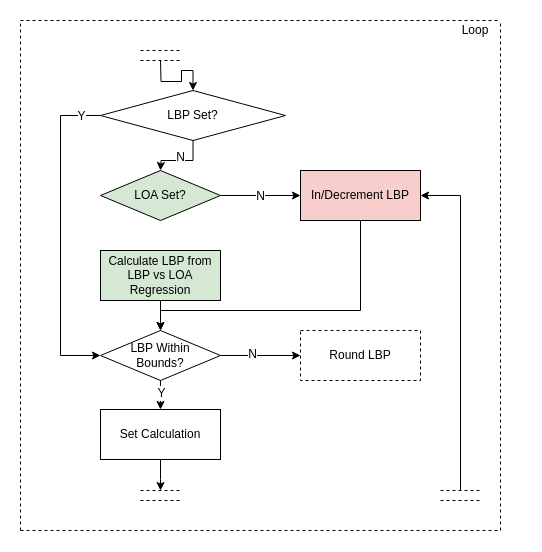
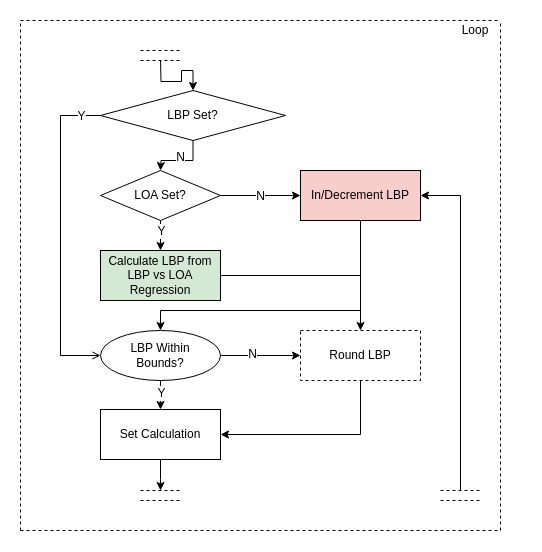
node "LOA Set?": fillcolor #d5e8d4 -> #ffffff
edge "LOA Set?" -> "Calculate LBP from LBP vs LOA Regression": added, label "Y"
edge "Calculate LBP from LBP vs LOA Regression" -> "LBP Within Bounds?": now "Calculate LBP from LBP vs LOA Regression" -> "Round LBP"
edge "LBP Set?" -> "LBP Within Bounds?": arrowhead classic -> open
node "LBP Within Bounds?": shape diamond -> ellipse
edge "Round LBP" -> "Set Calculation": added
